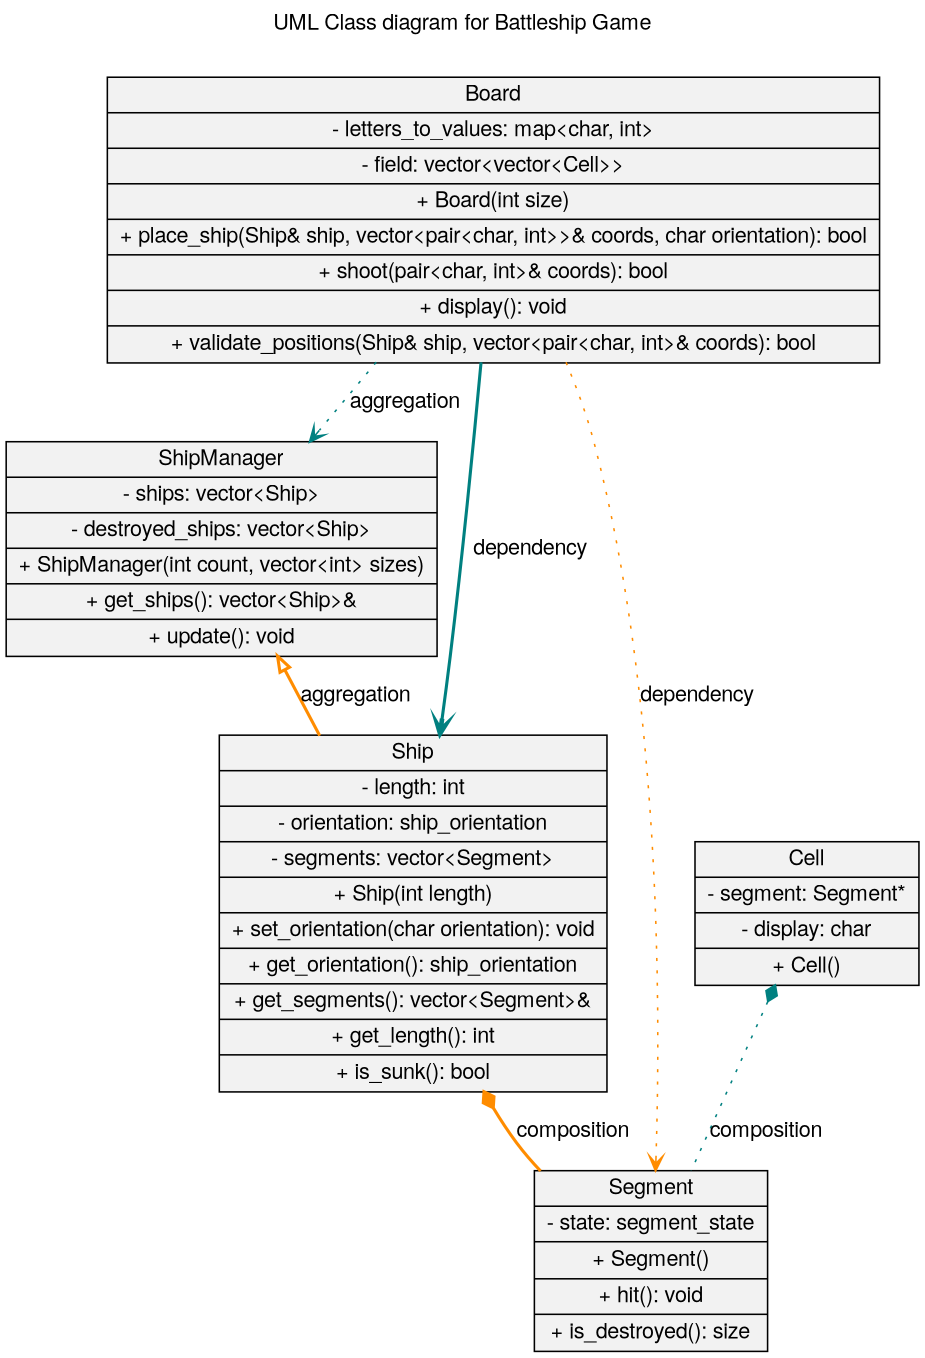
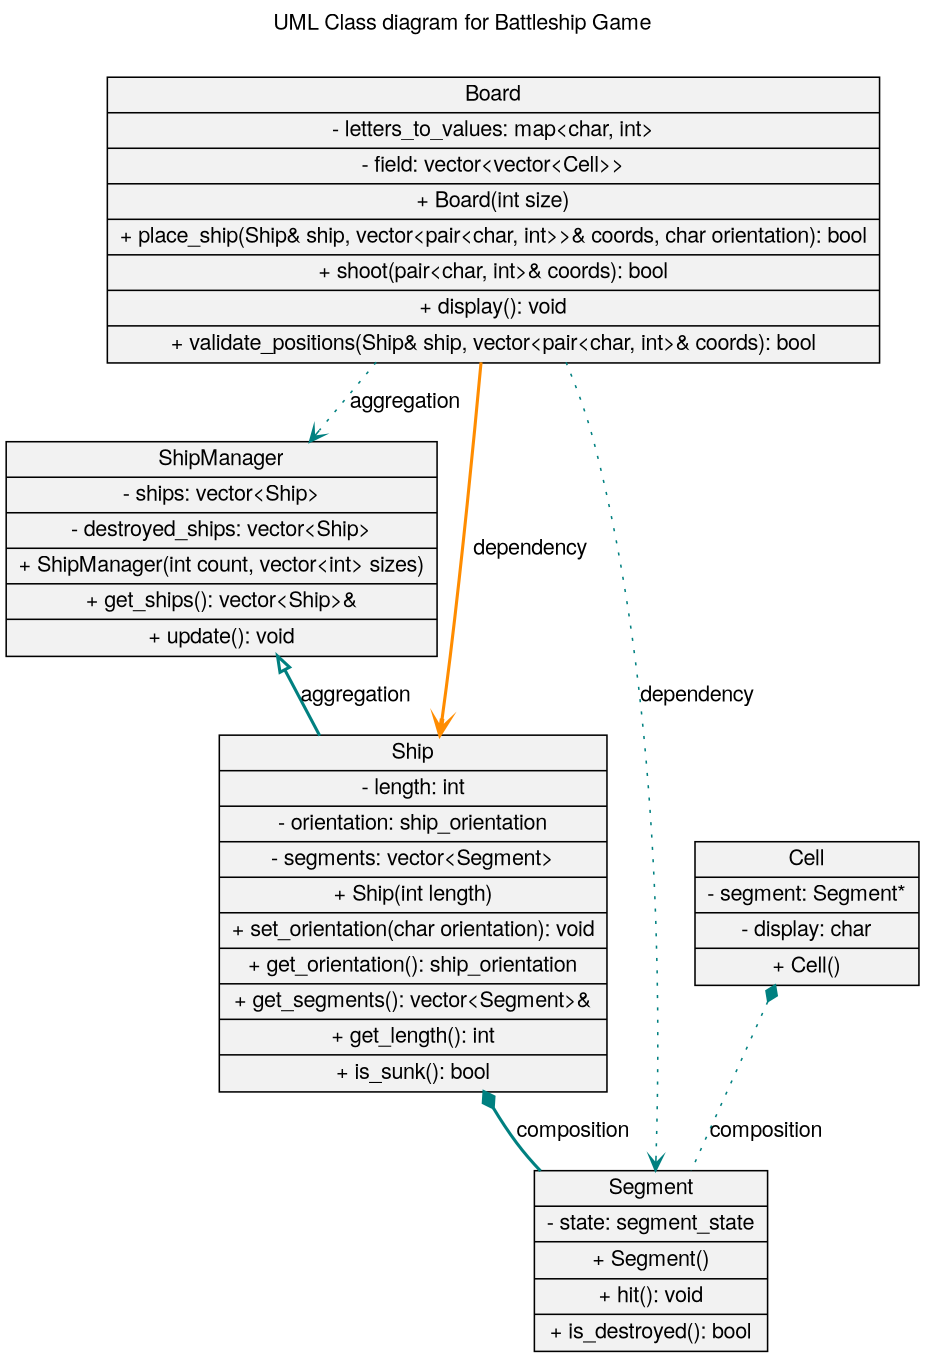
edge "Board" -> "Ship": color teal -> darkorange
edge "Ship" -> "ShipManager": color darkorange -> teal
edge "Board" -> "Segment": color darkorange -> teal
edge "Segment" -> "Ship": color darkorange -> teal
node "Segment": text "+ is_destroyed(): size" -> "+ is_destroyed(): bool"
